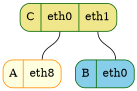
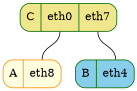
node "C": text "eth1" -> "eth7"
node "B": text "eth0" -> "eth4"
